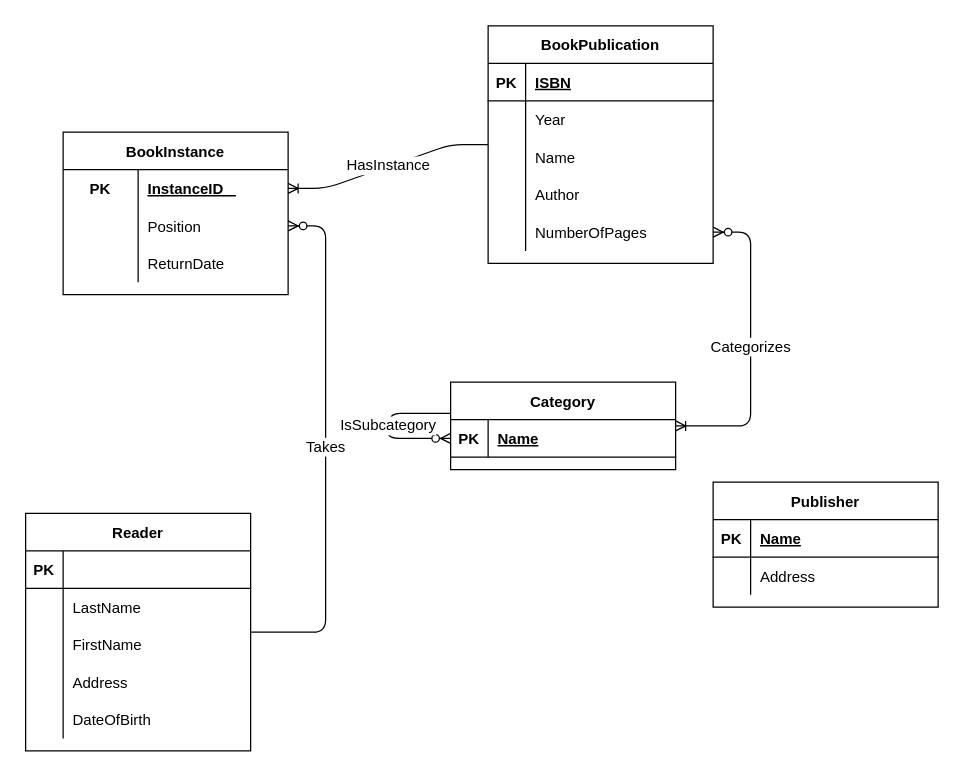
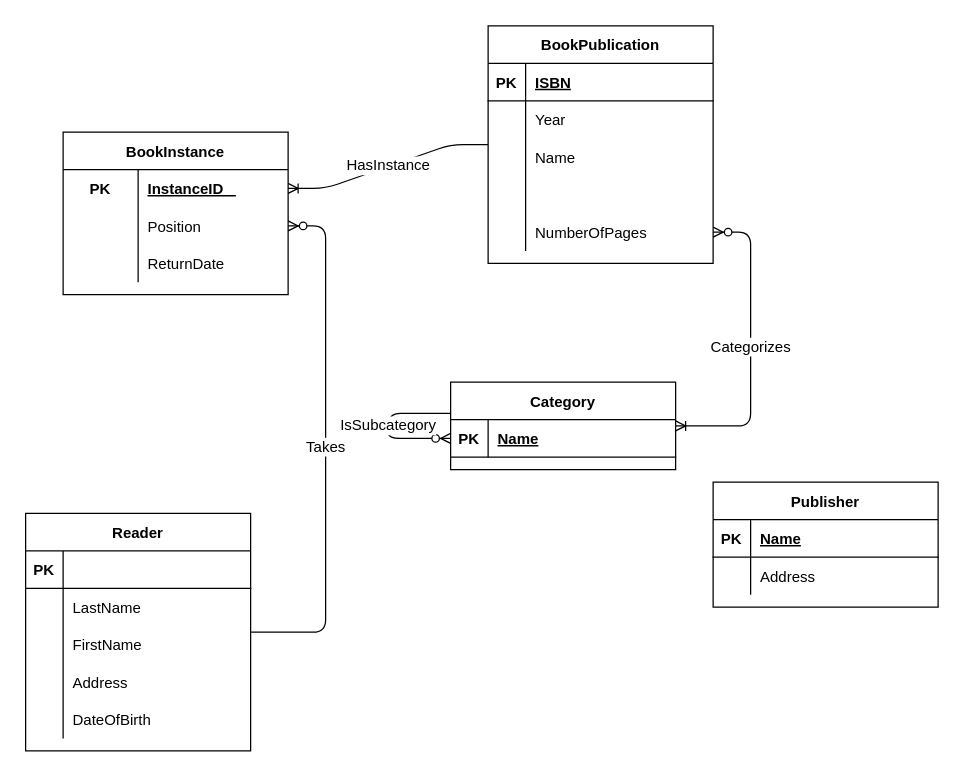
node "Author": removed
